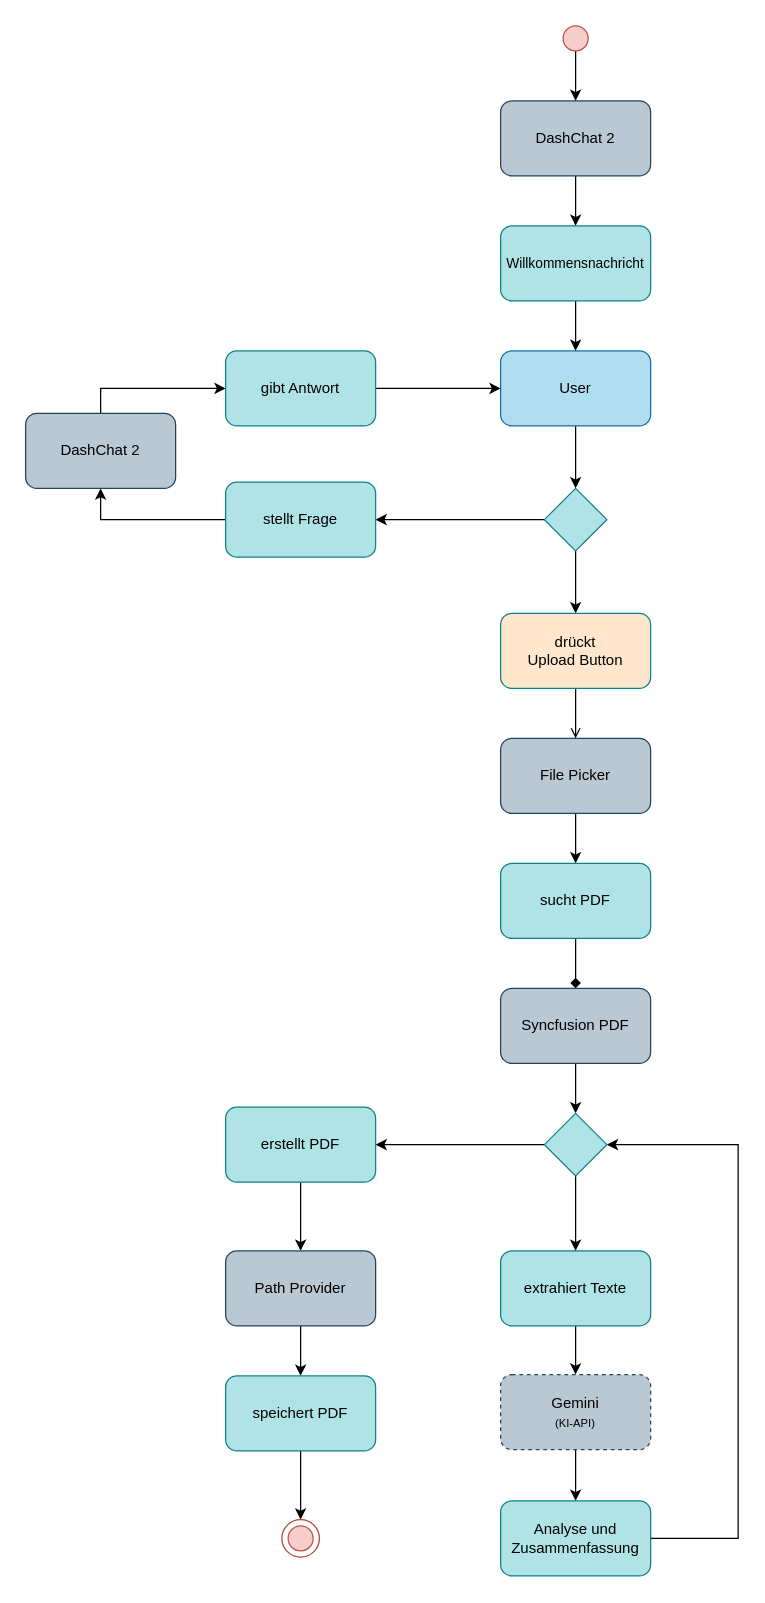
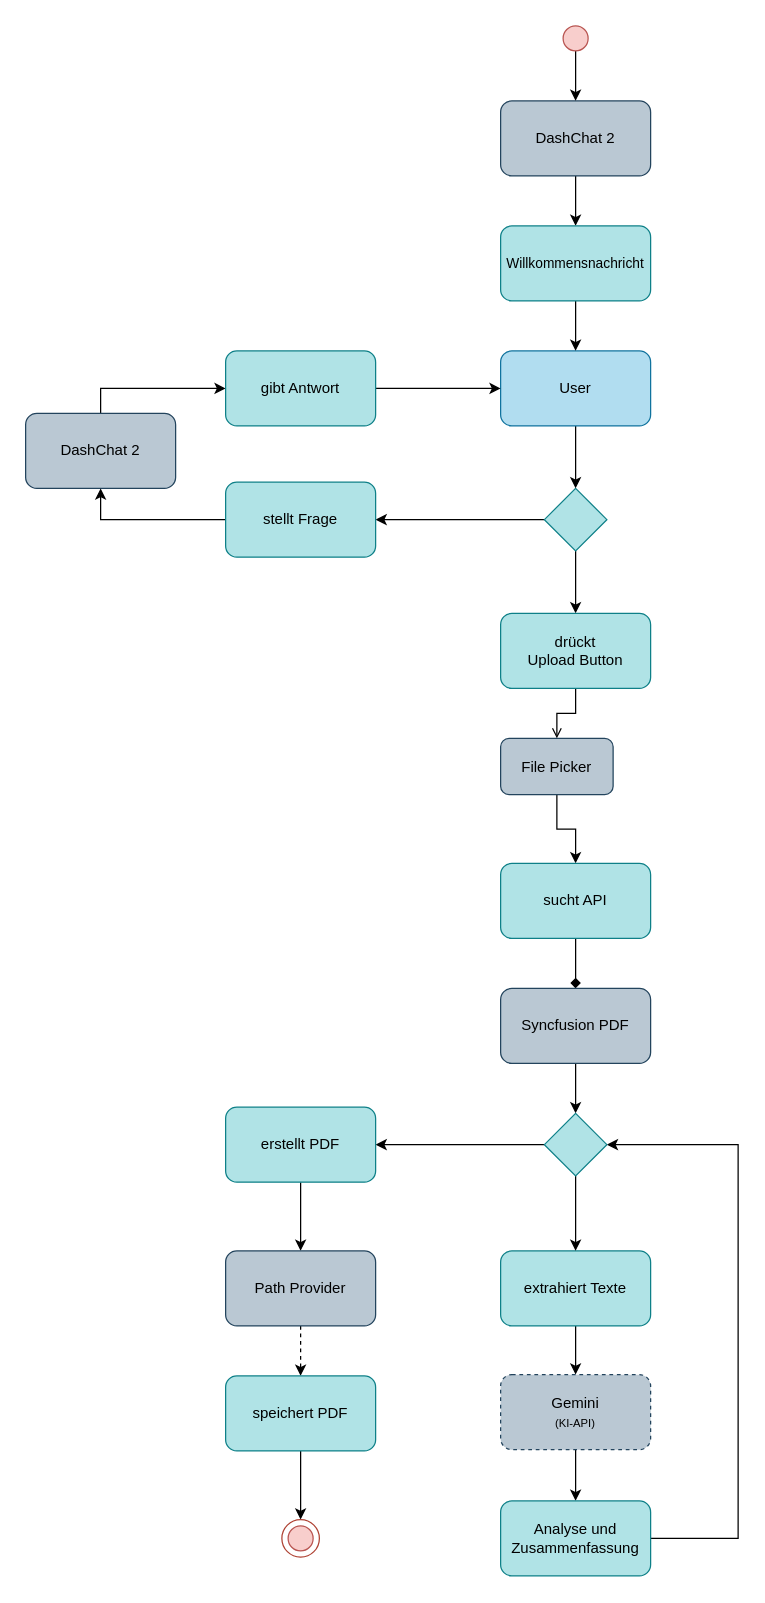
node "drückt Upload Button": fillcolor #ffe6cc -> #b0e3e6
node "File Picker": size 150x75 -> 113x56
node "sucht PDF": label "sucht PDF" -> "sucht API"
edge "Path Provider" -> "speichert PDF": style solid -> dashed
